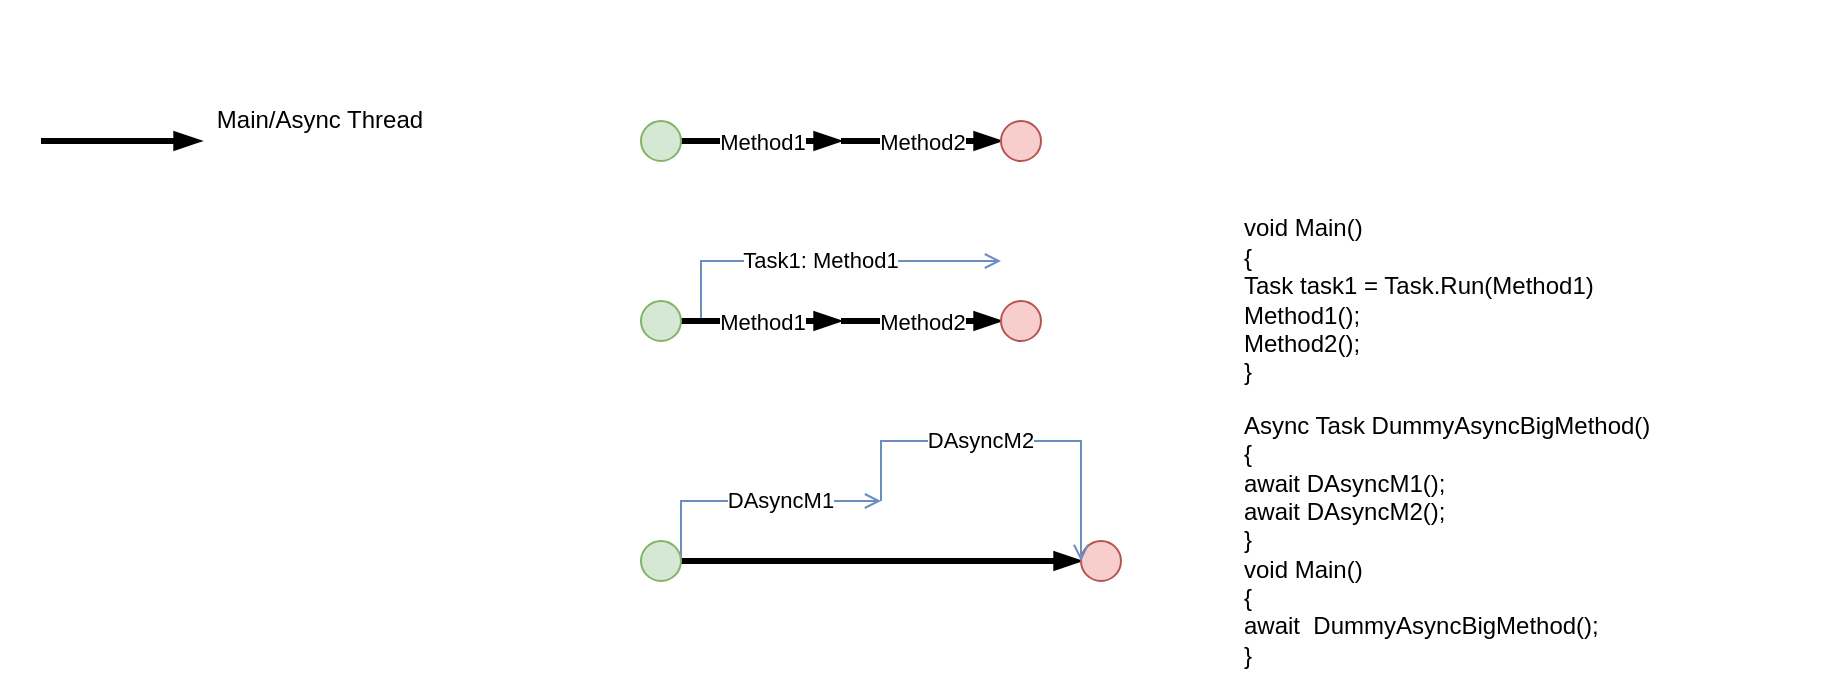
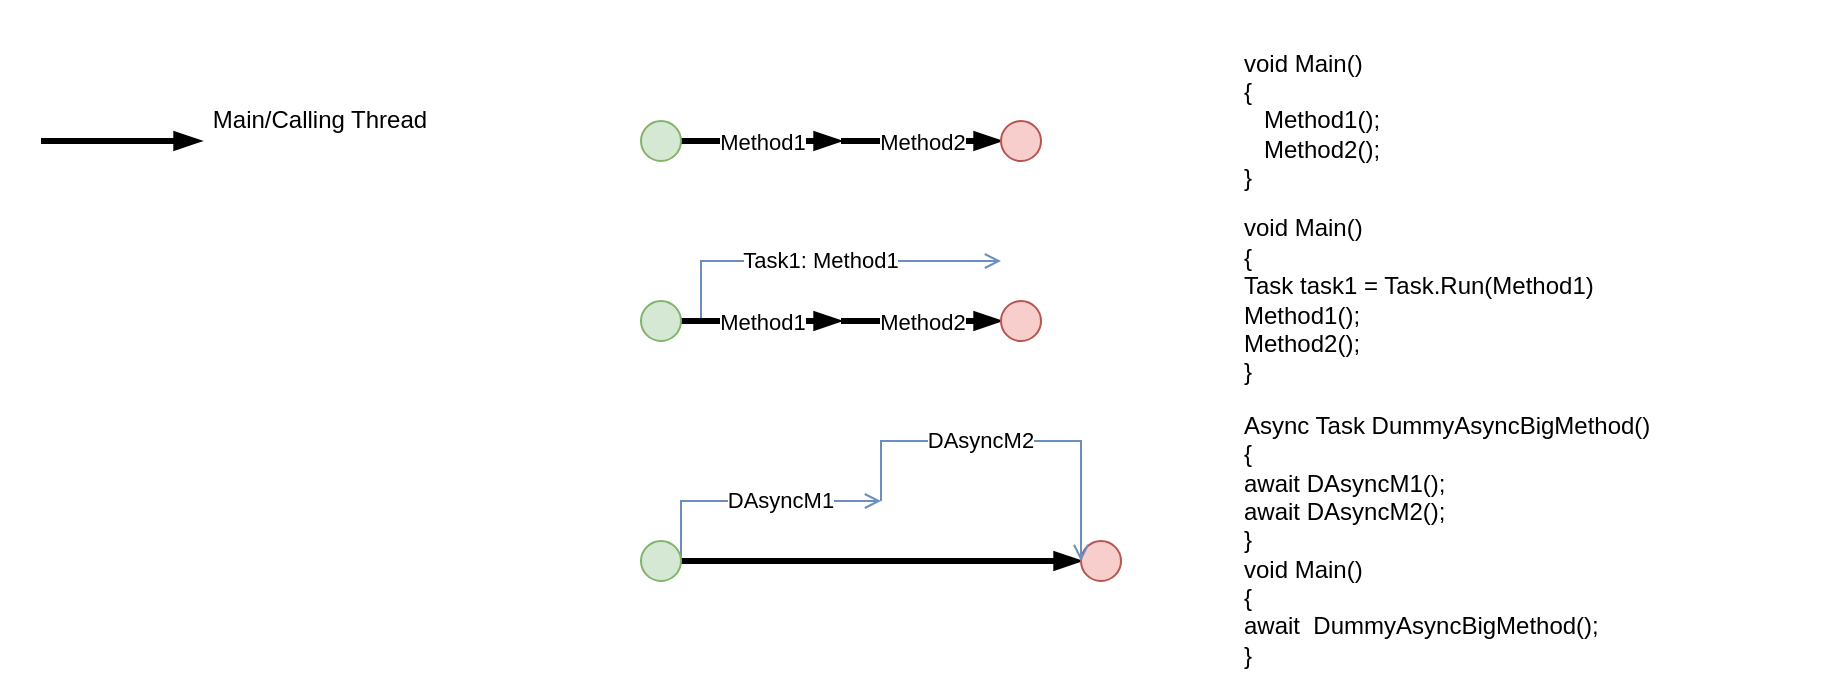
node "Main/Async Thread": label "Main/Async Thread" -> "Main/Calling Thread"
node "void Main() { Method1(); Method2(); }": added
